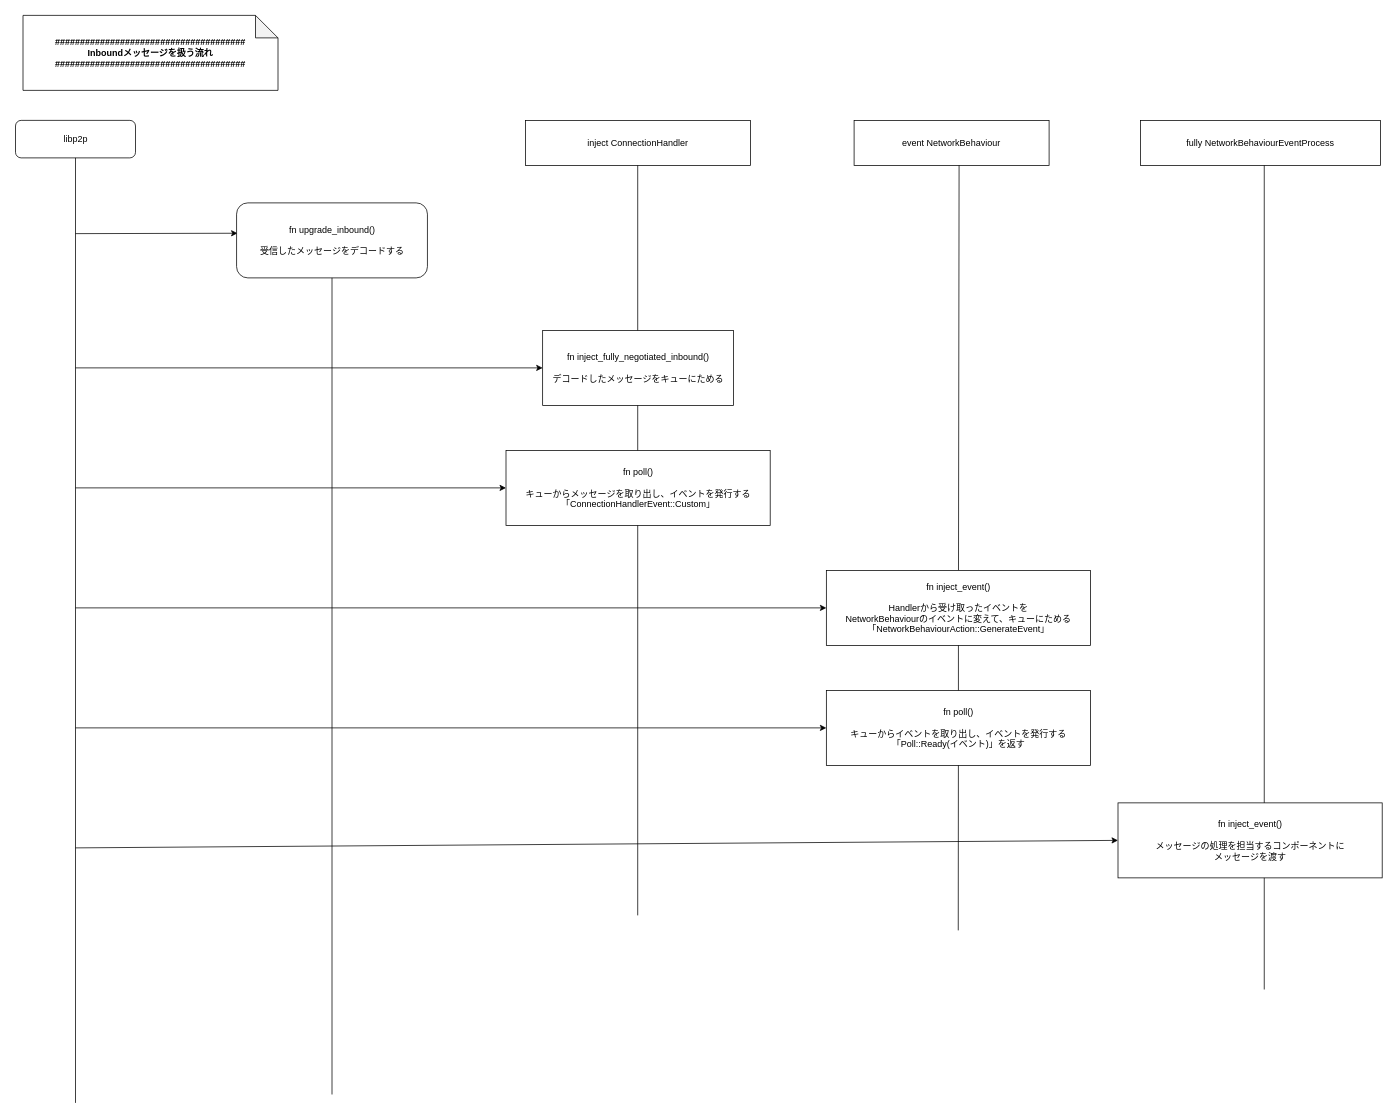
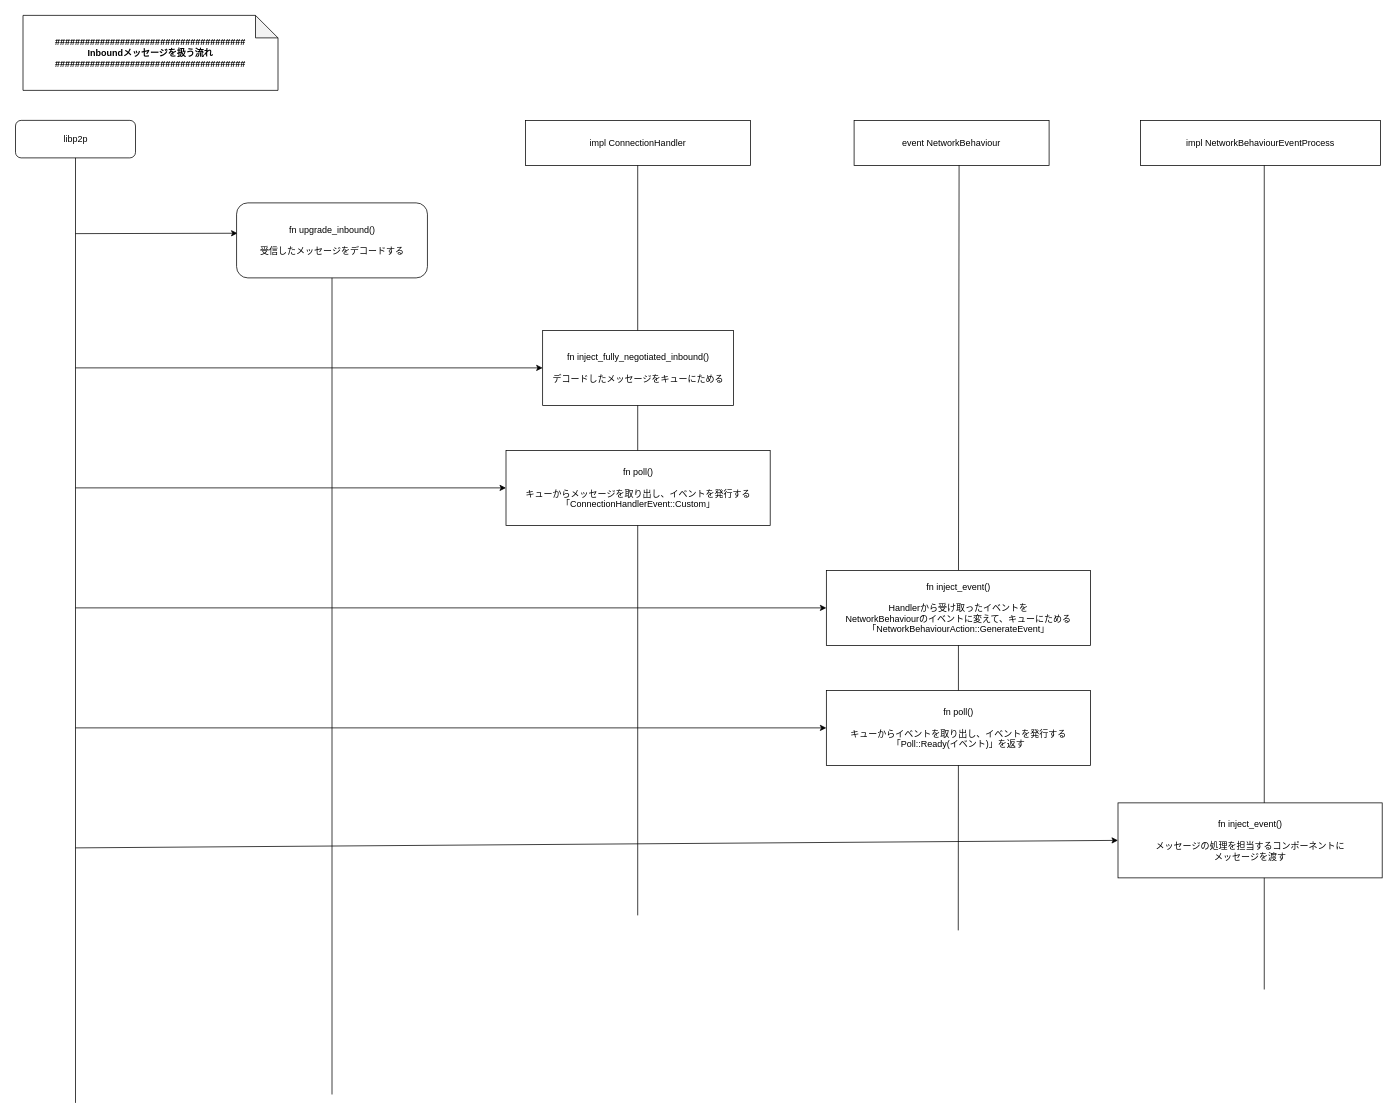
node "inject ConnectionHandler": label "inject ConnectionHandler" -> "impl ConnectionHandler"
node "fully NetworkBehaviourEventProcess": label "fully NetworkBehaviourEventProcess" -> "impl NetworkBehaviourEventProcess"
